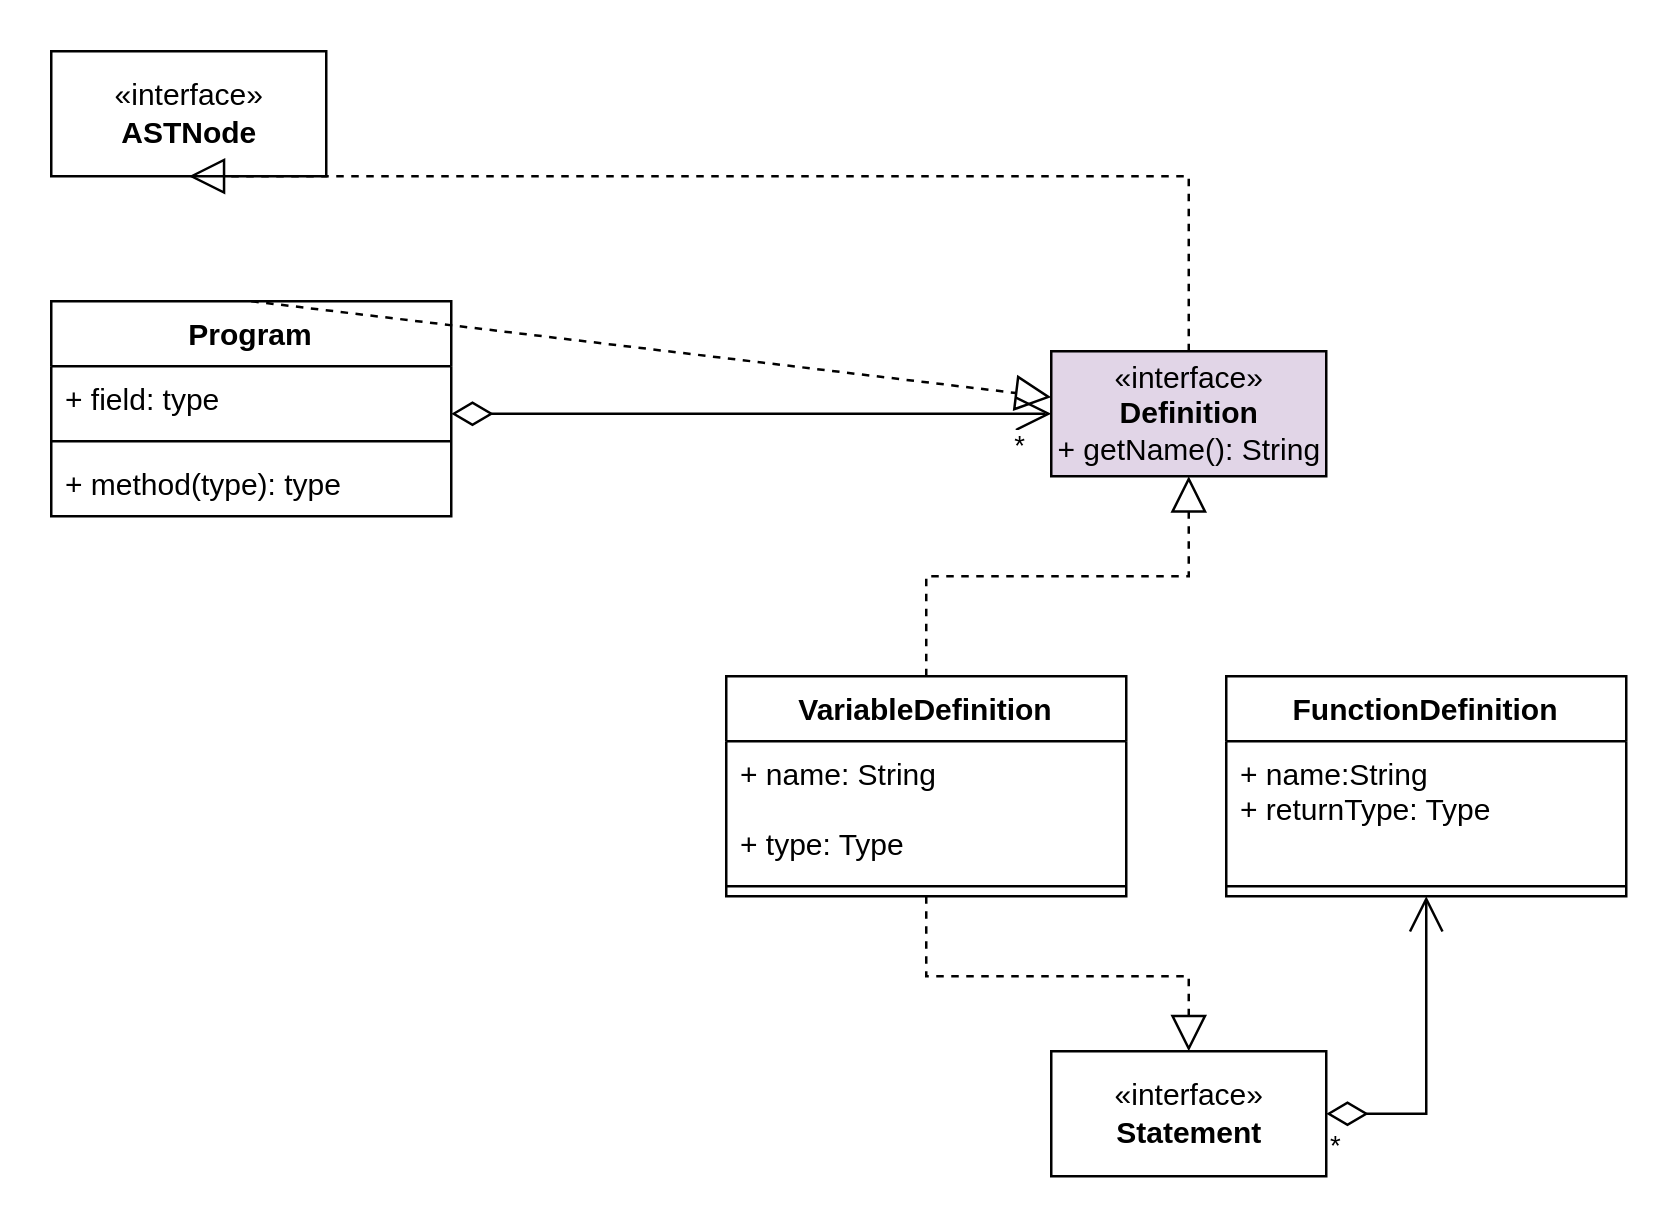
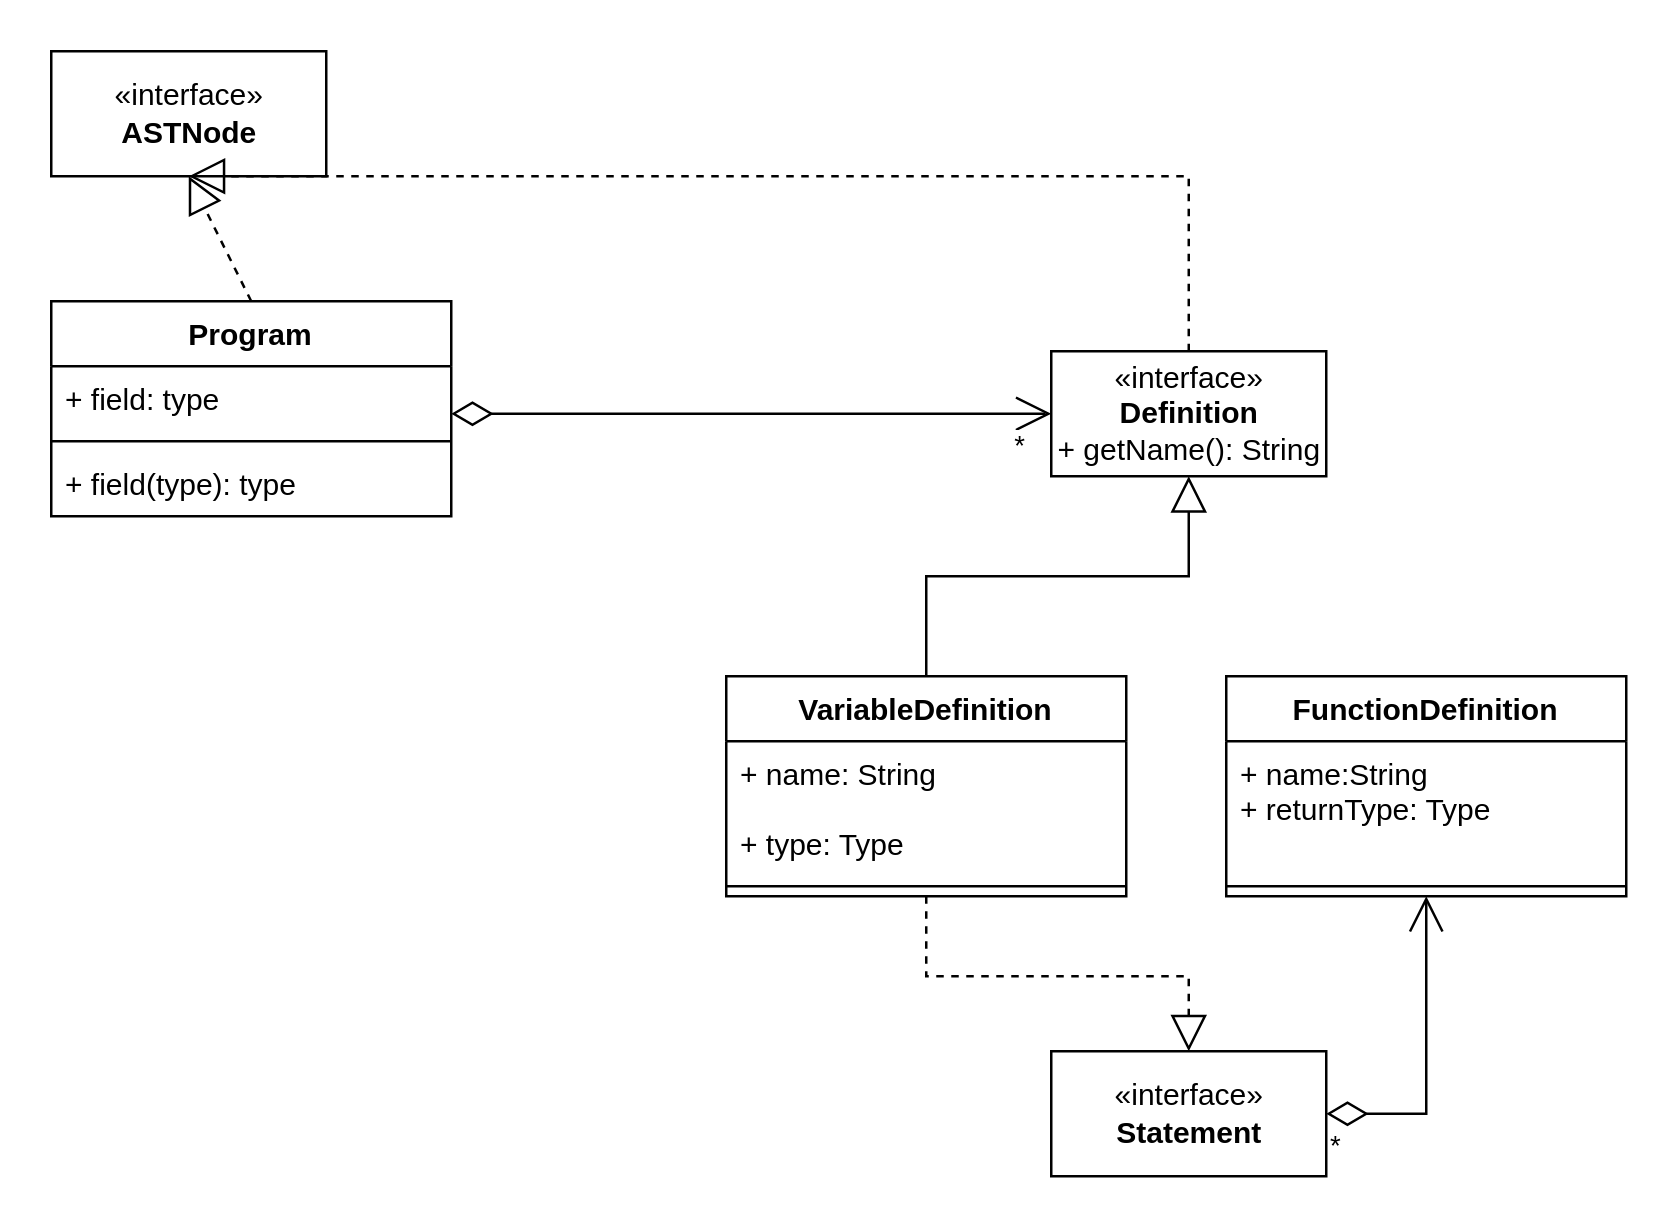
edge "Program" -> "«interface» Definition + getName(): String": now "Program" -> "«interface» ASTNode"
node "«interface» Definition + getName(): String": fillcolor #e1d5e7 -> #ffffff
node "+ method(type): type": label "+ method(type): type" -> "+ field(type): type"
edge "VariableDefinition" -> "«interface» Definition + getName(): String": style dashed -> solid
